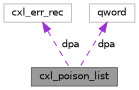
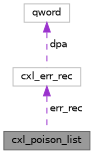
edge "cxl_poison_list" -> "cxl_err_rec": label " dpa" -> " err_rec"
edge "cxl_poison_list" -> "qword": now "cxl_err_rec" -> "qword"
